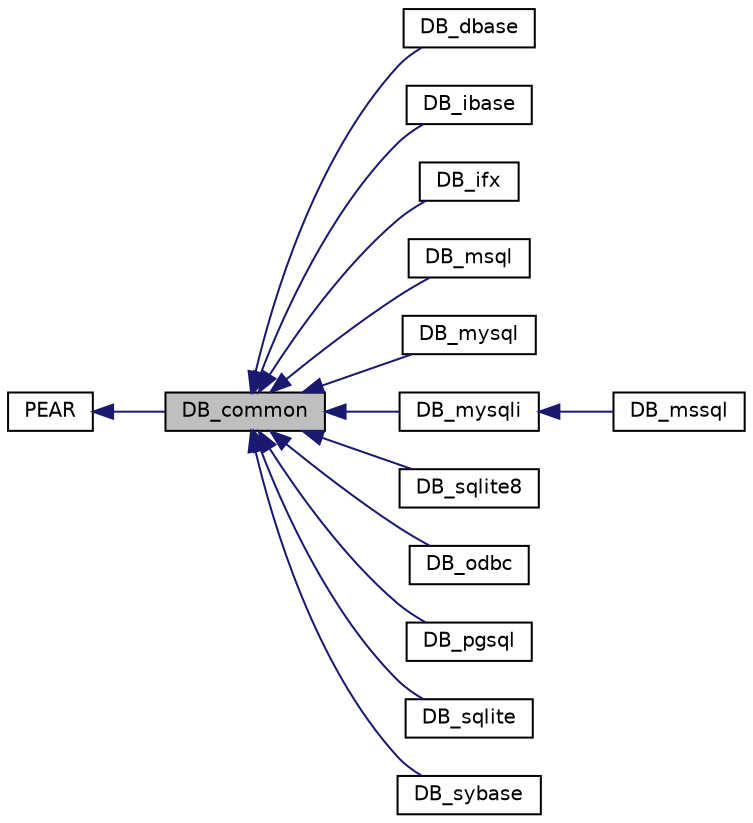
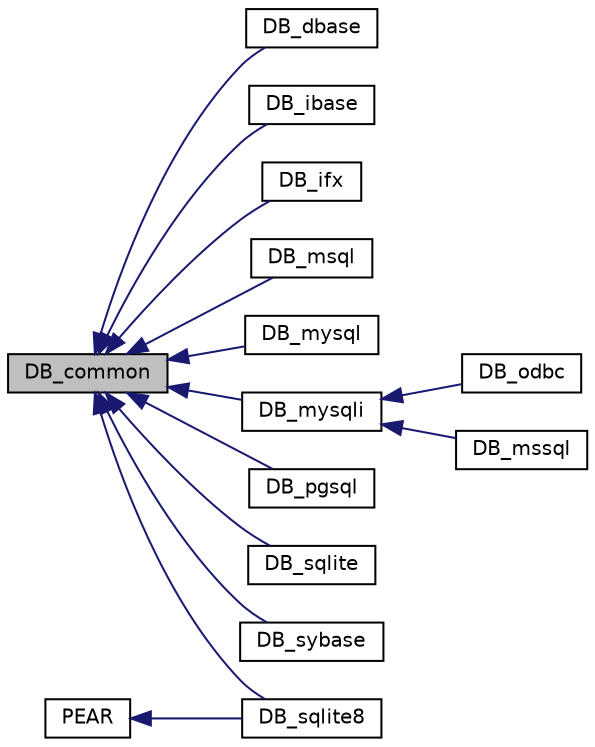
edge "DB_common" -> "PEAR": now "DB_sqlite8" -> "PEAR"
edge "DB_odbc" -> "DB_common": now "DB_odbc" -> "DB_mysqli"
